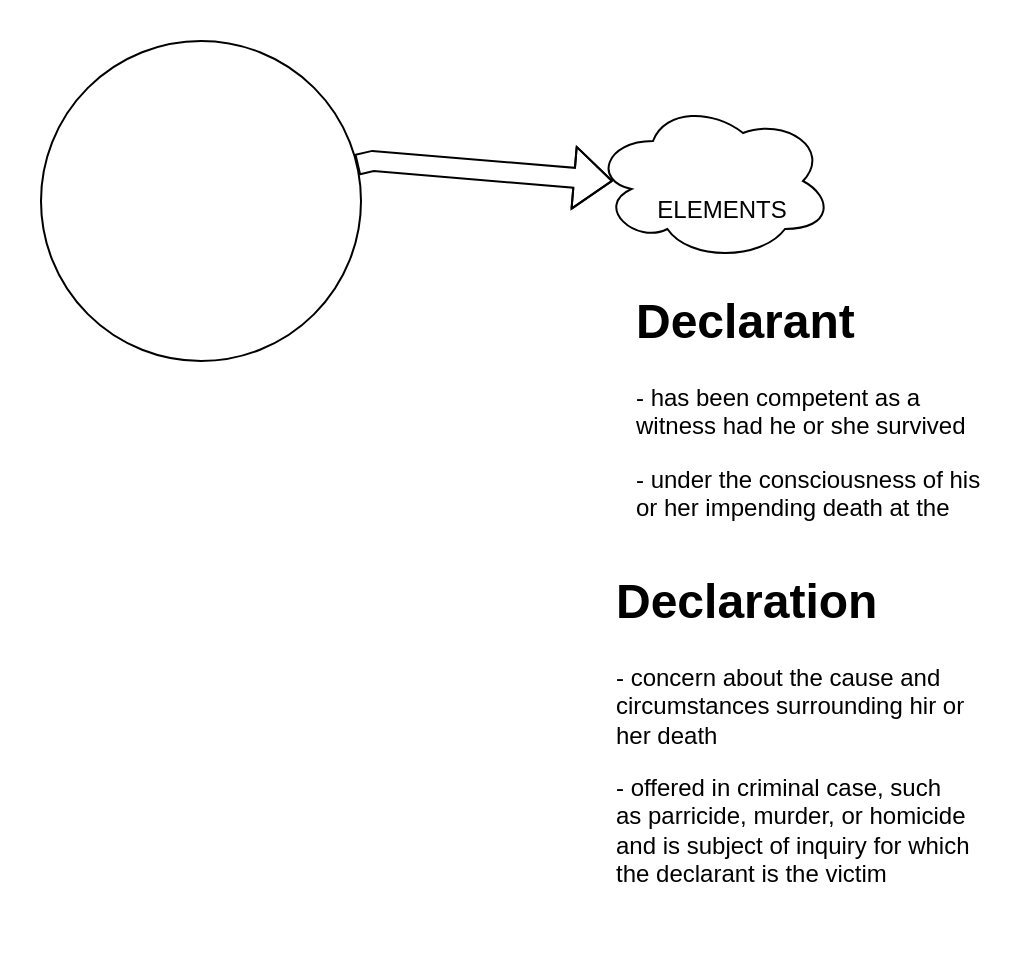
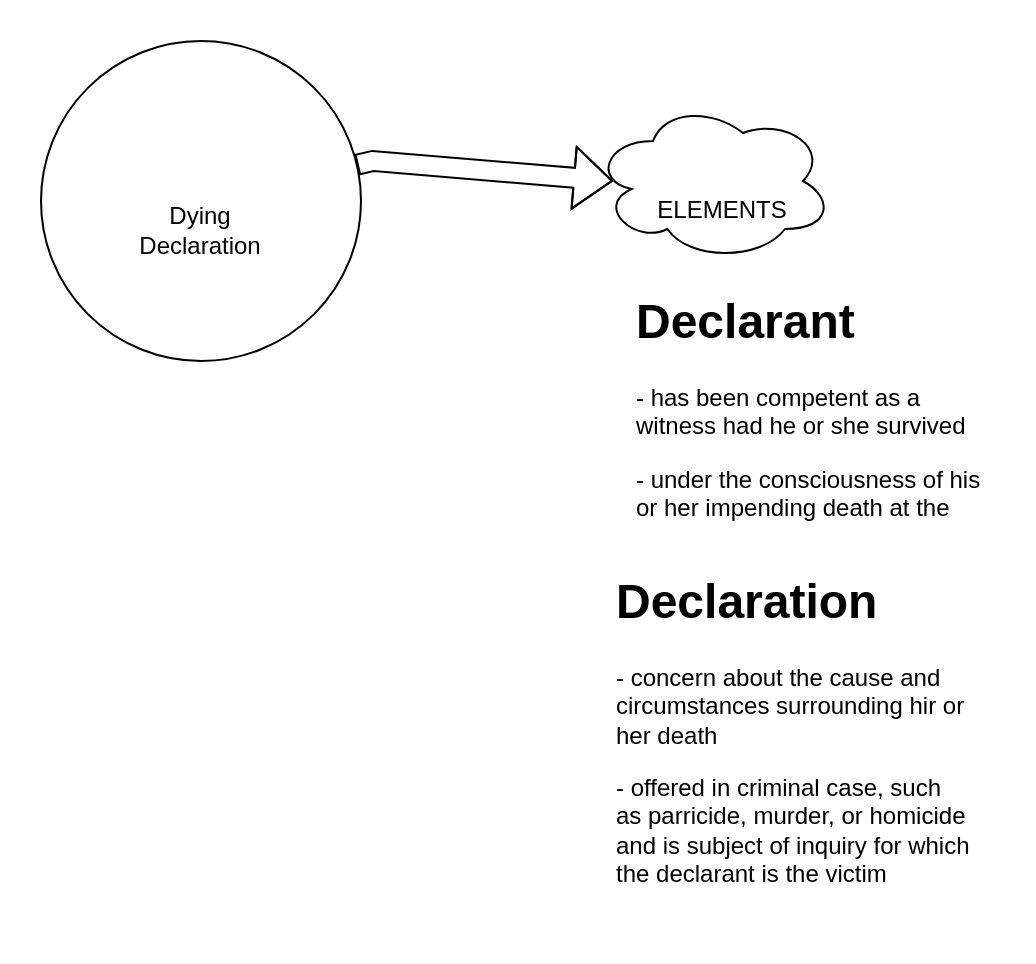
node "Dying Declaration": added
